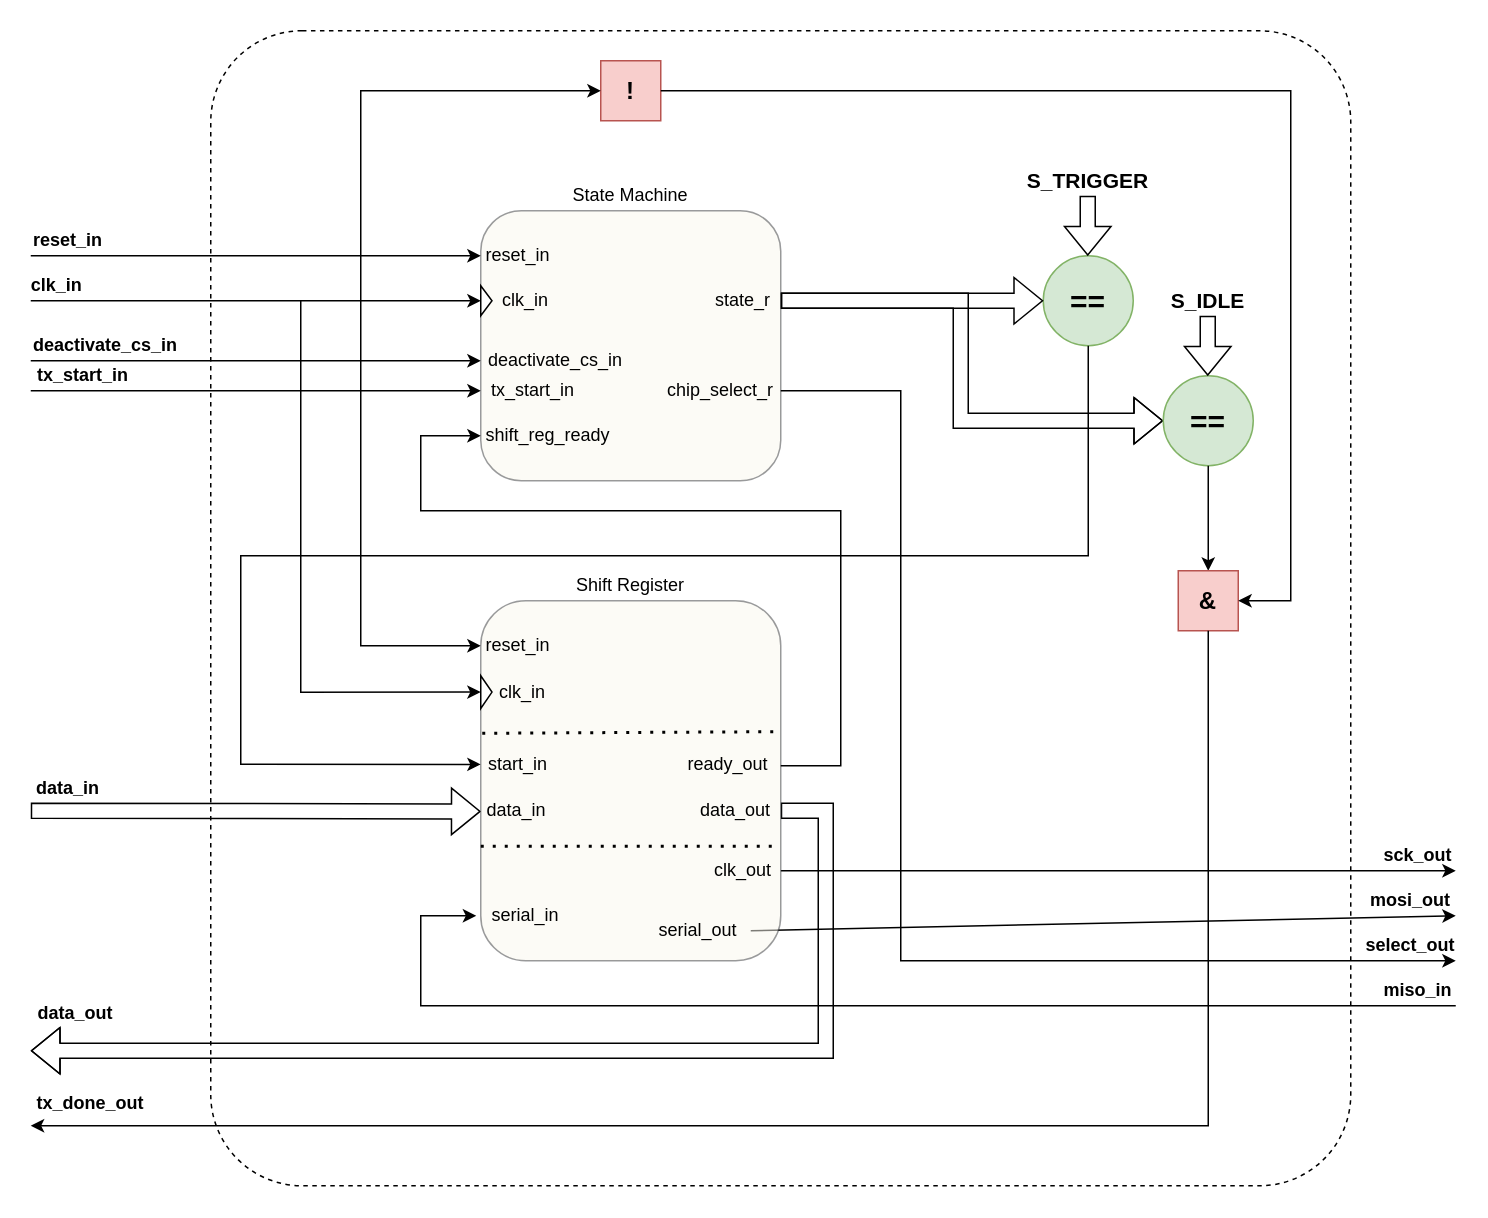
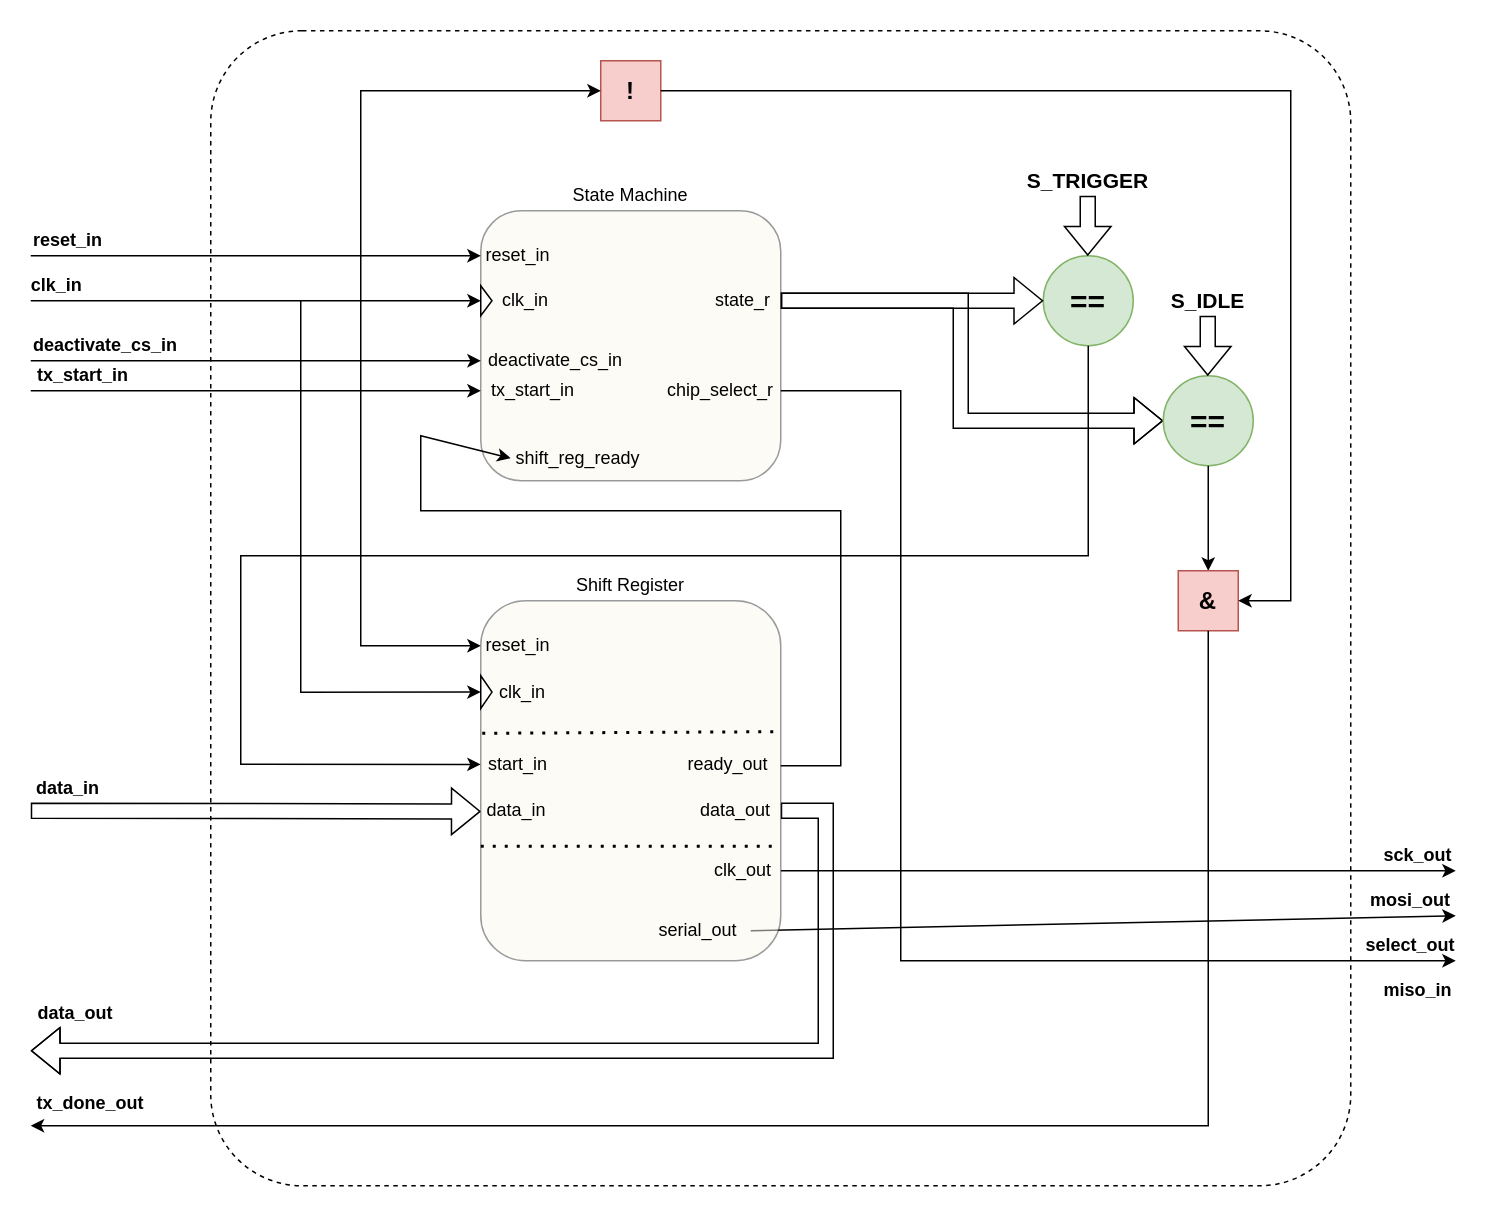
node "shift_reg_ready": moved (548, 436) -> (578, 458)
node "serial_in": removed
edge "miso_in" -> "serial_in": removed
